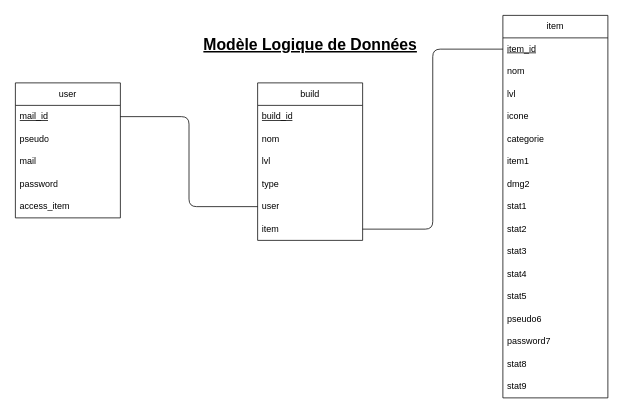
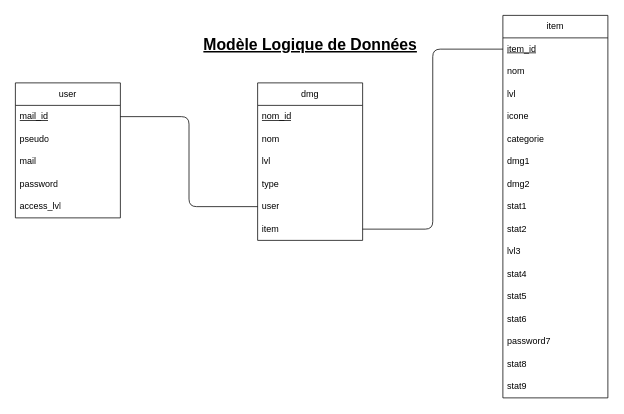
node "build": label "build" -> "dmg"
node "build_id": label "build_id" -> "nom_id"
node "item1": label "item1" -> "dmg1"
node "access_item": label "access_item" -> "access_lvl"
node "stat3": label "stat3" -> "lvl3"
node "pseudo6": label "pseudo6" -> "stat6"
